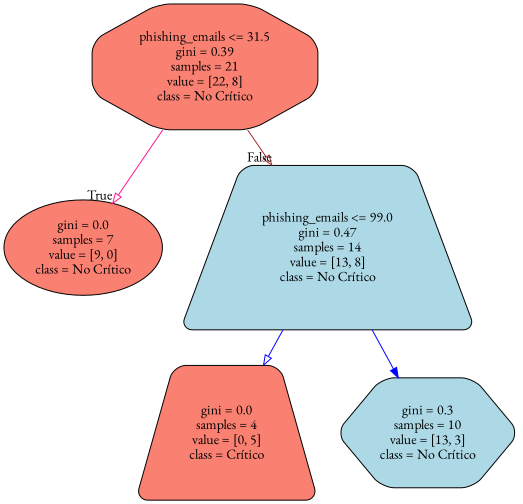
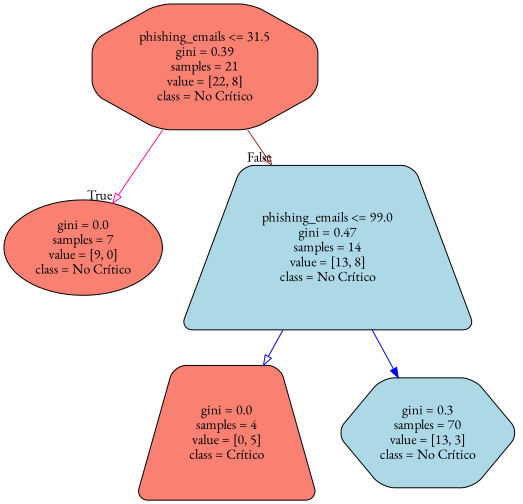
node "gini = 0.3 samples = 10 value = [13, 3] class = No Crítico": label "gini = 0.3 samples = 10 value = [13, 3] class = No Crítico" -> "gini = 0.3 samples = 70 value = [13, 3] class = No Crítico"
